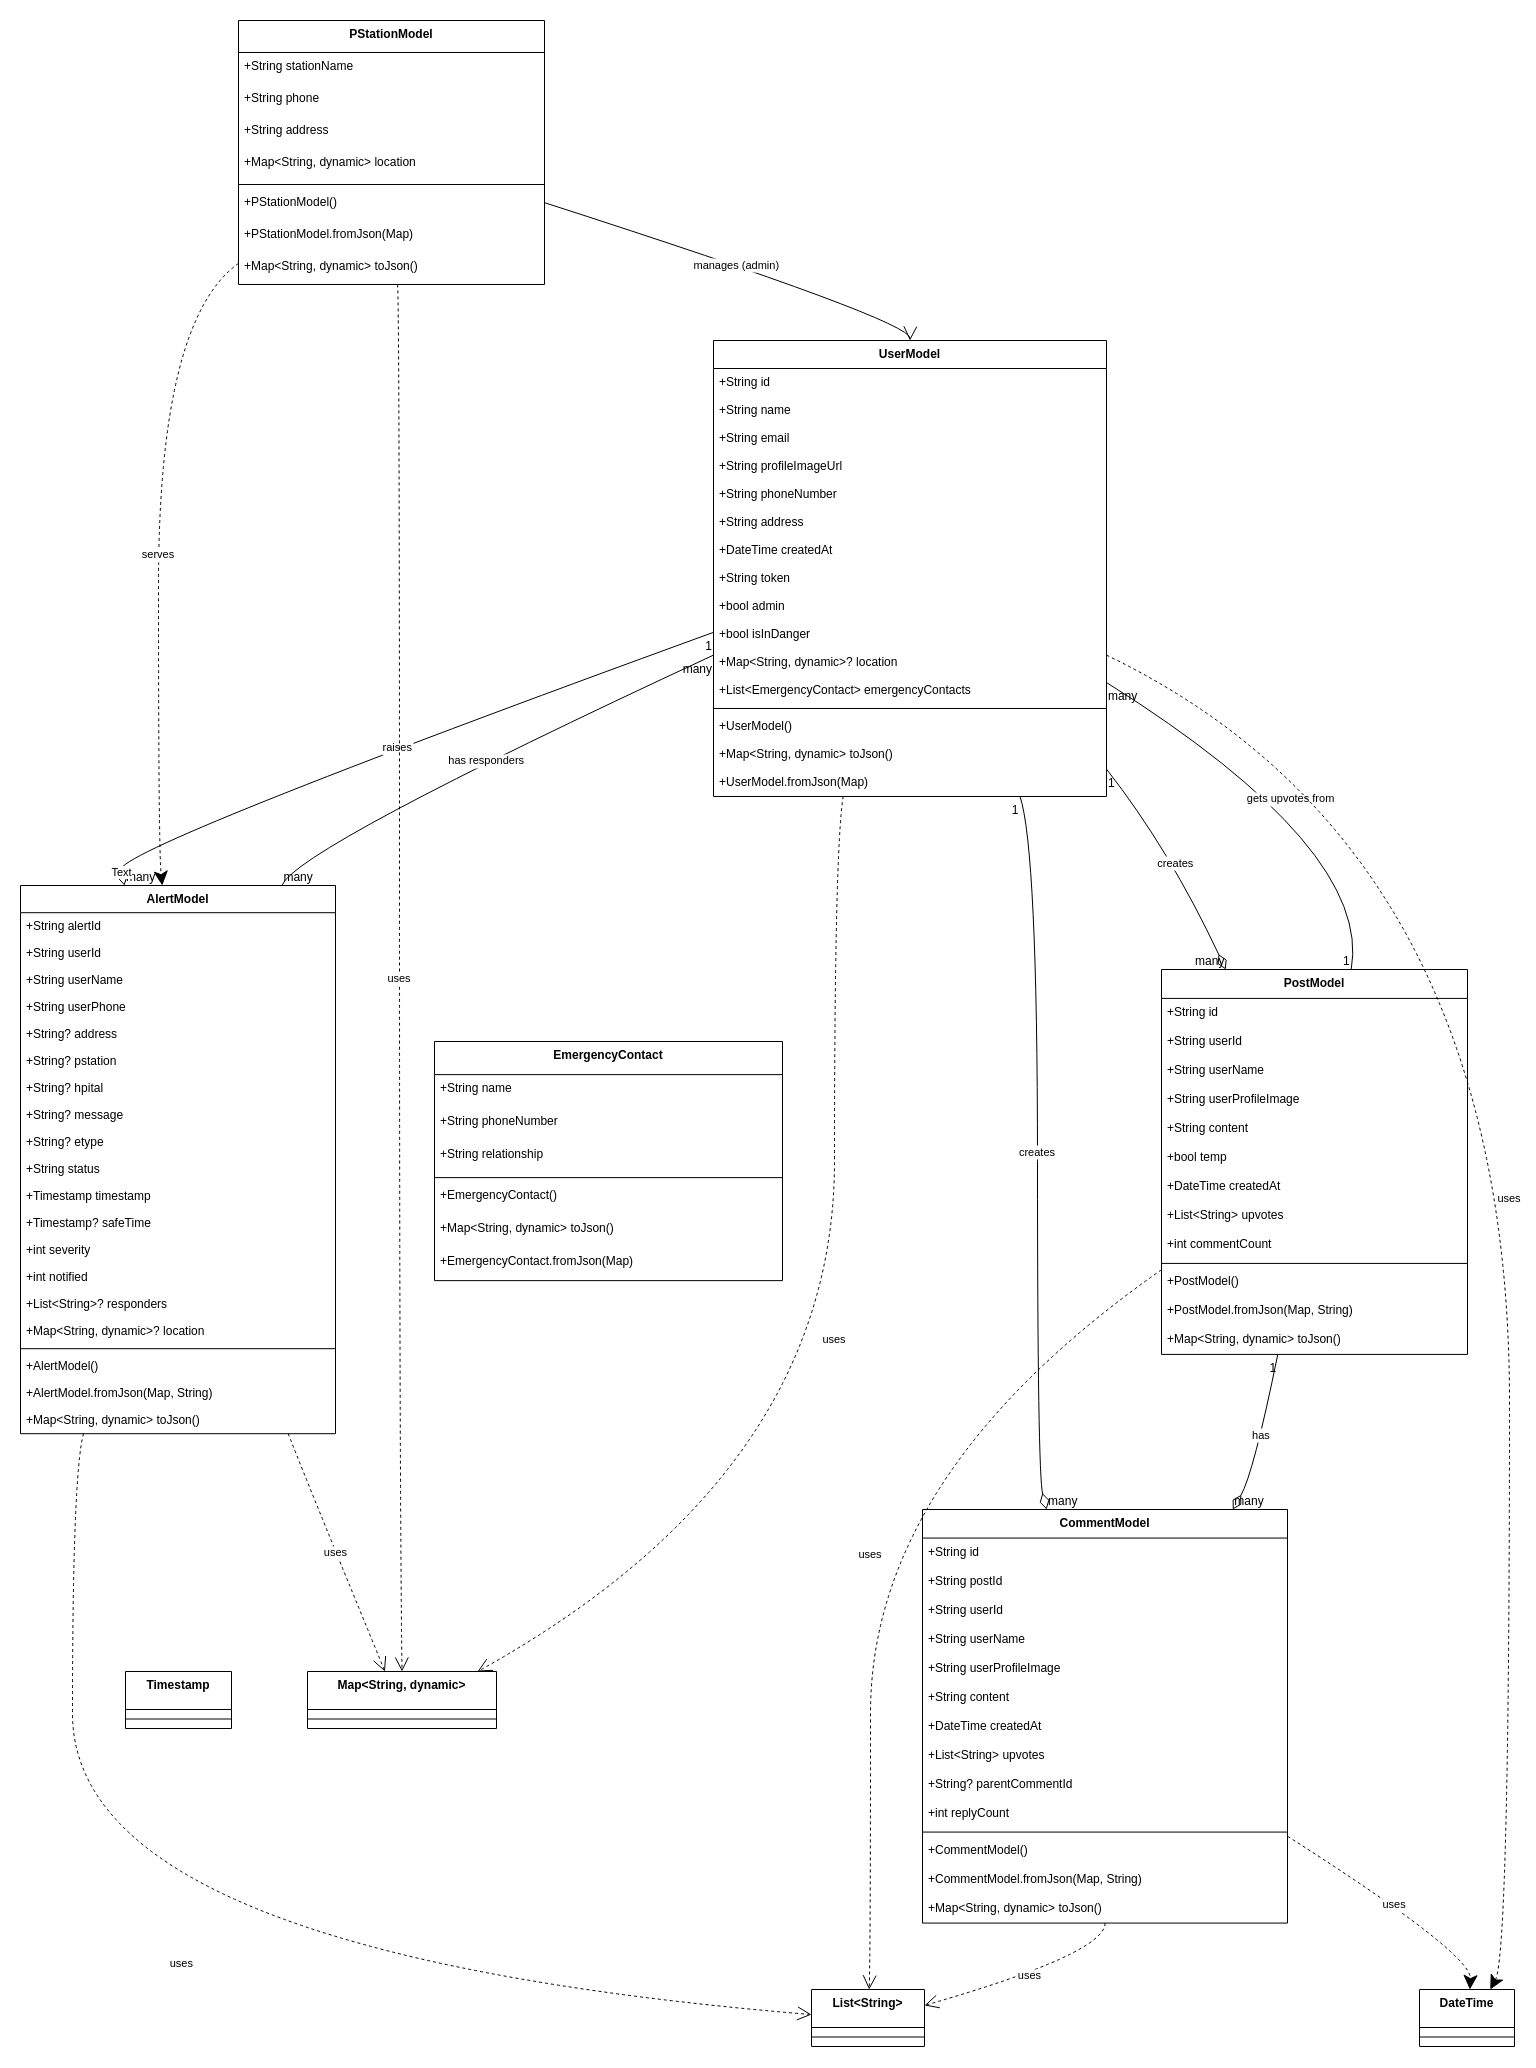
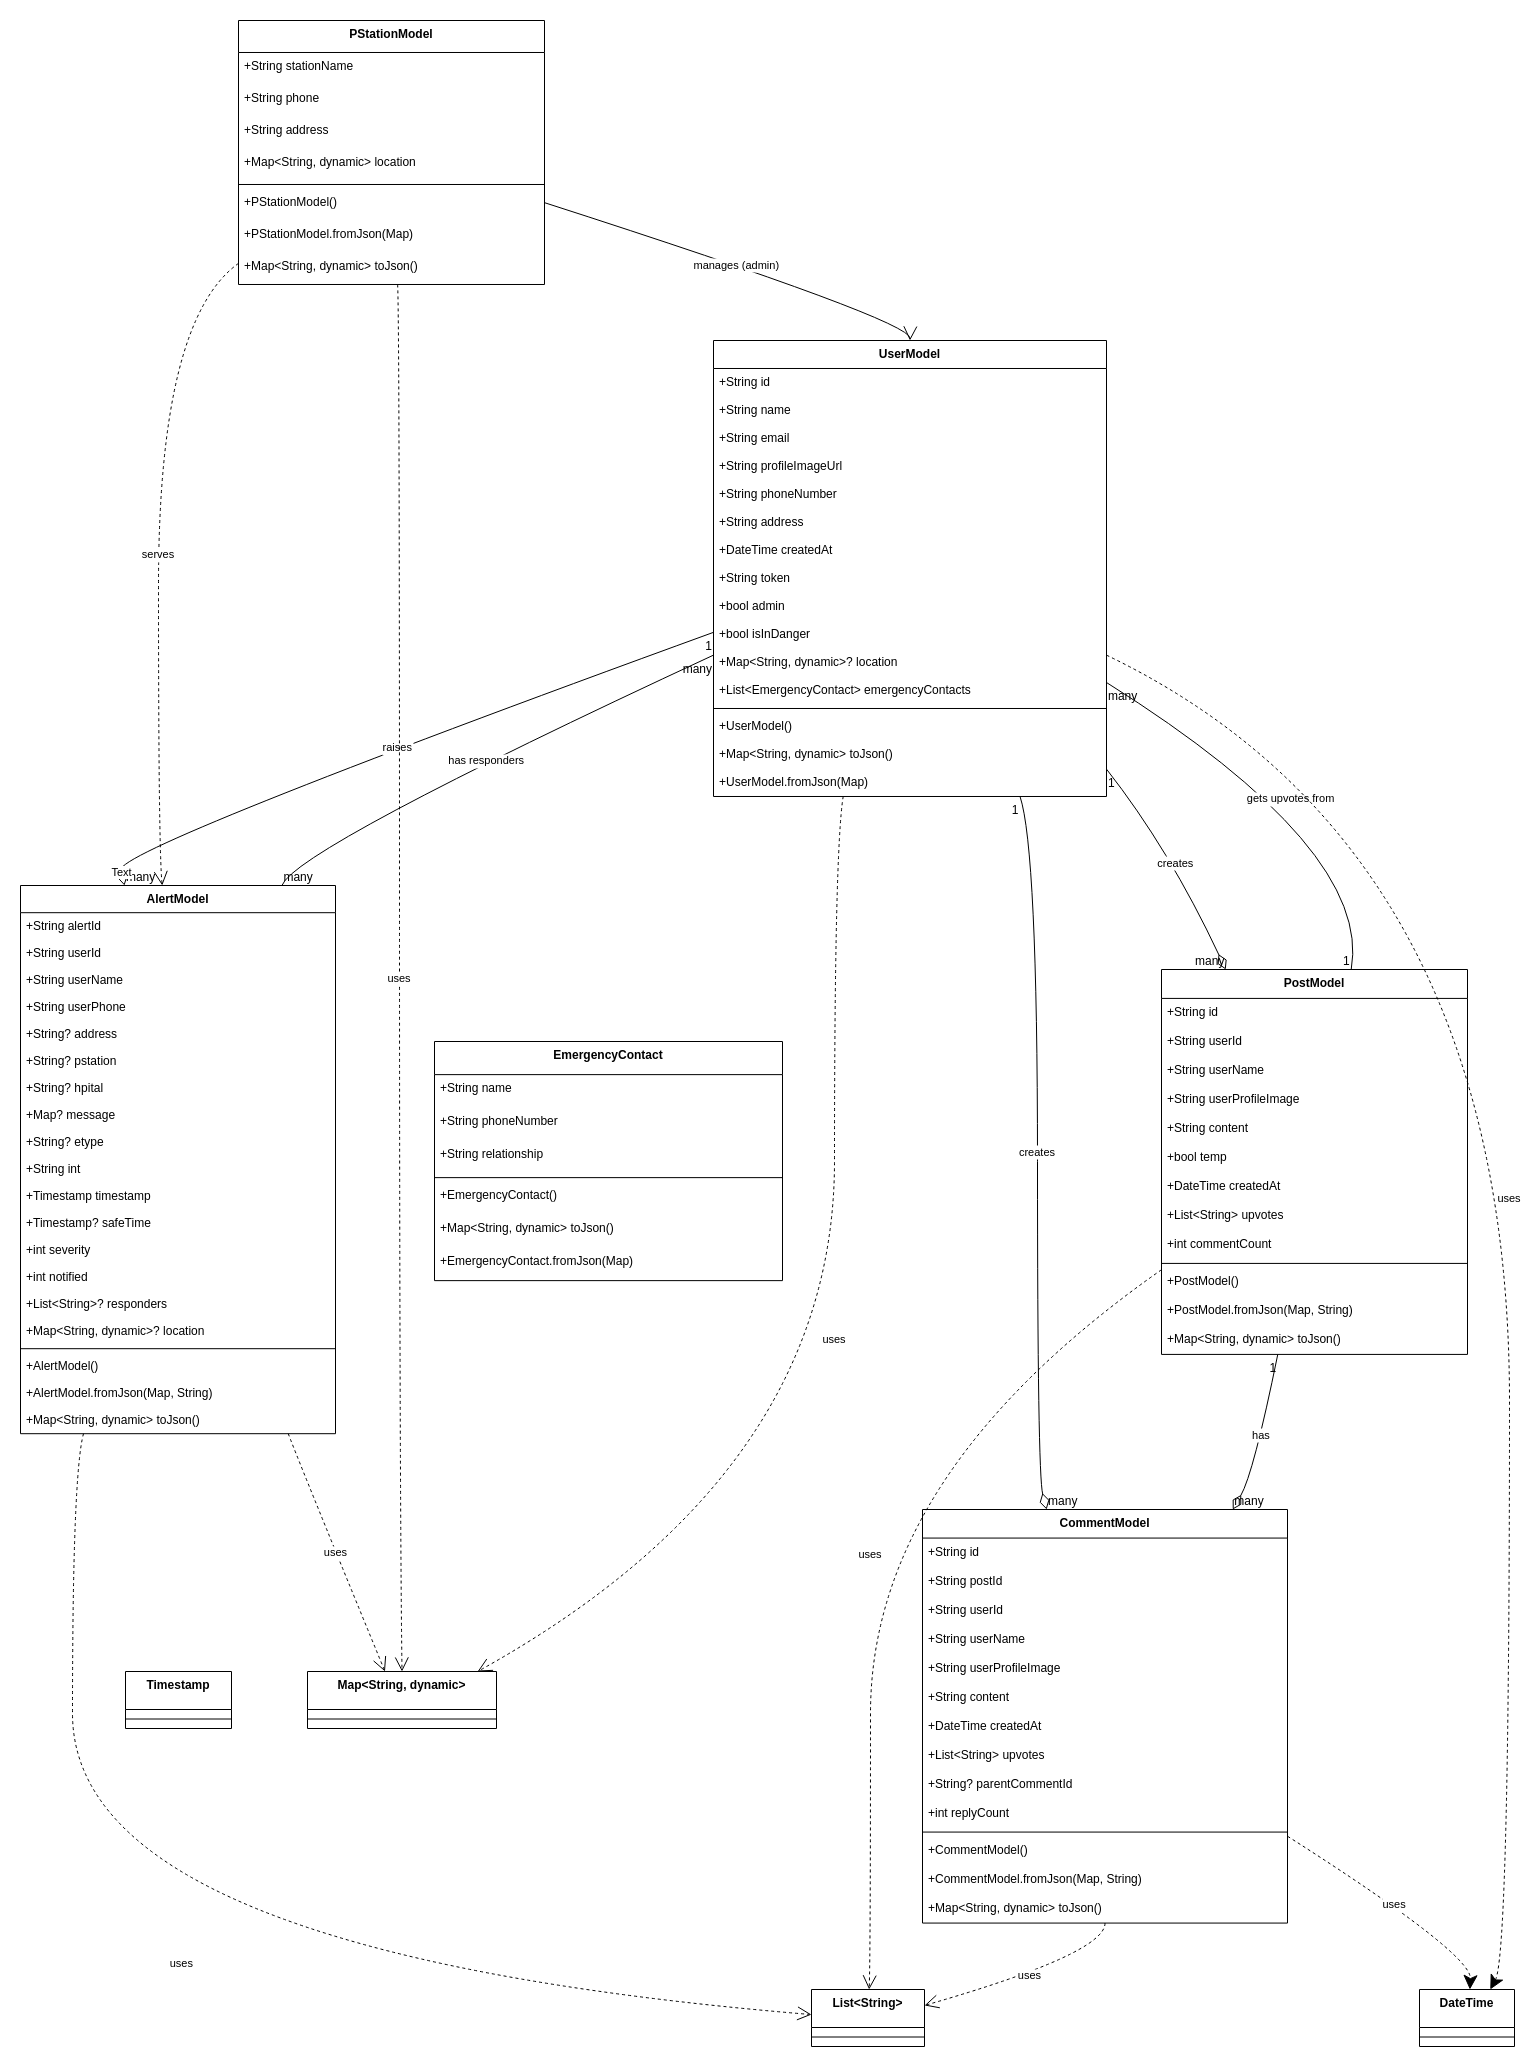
edge "PStationModel" -> "AlertModel": arrowhead classic -> open
node "+String? message": label "+String? message" -> "+Map? message"
node "+String status": label "+String status" -> "+String int"
